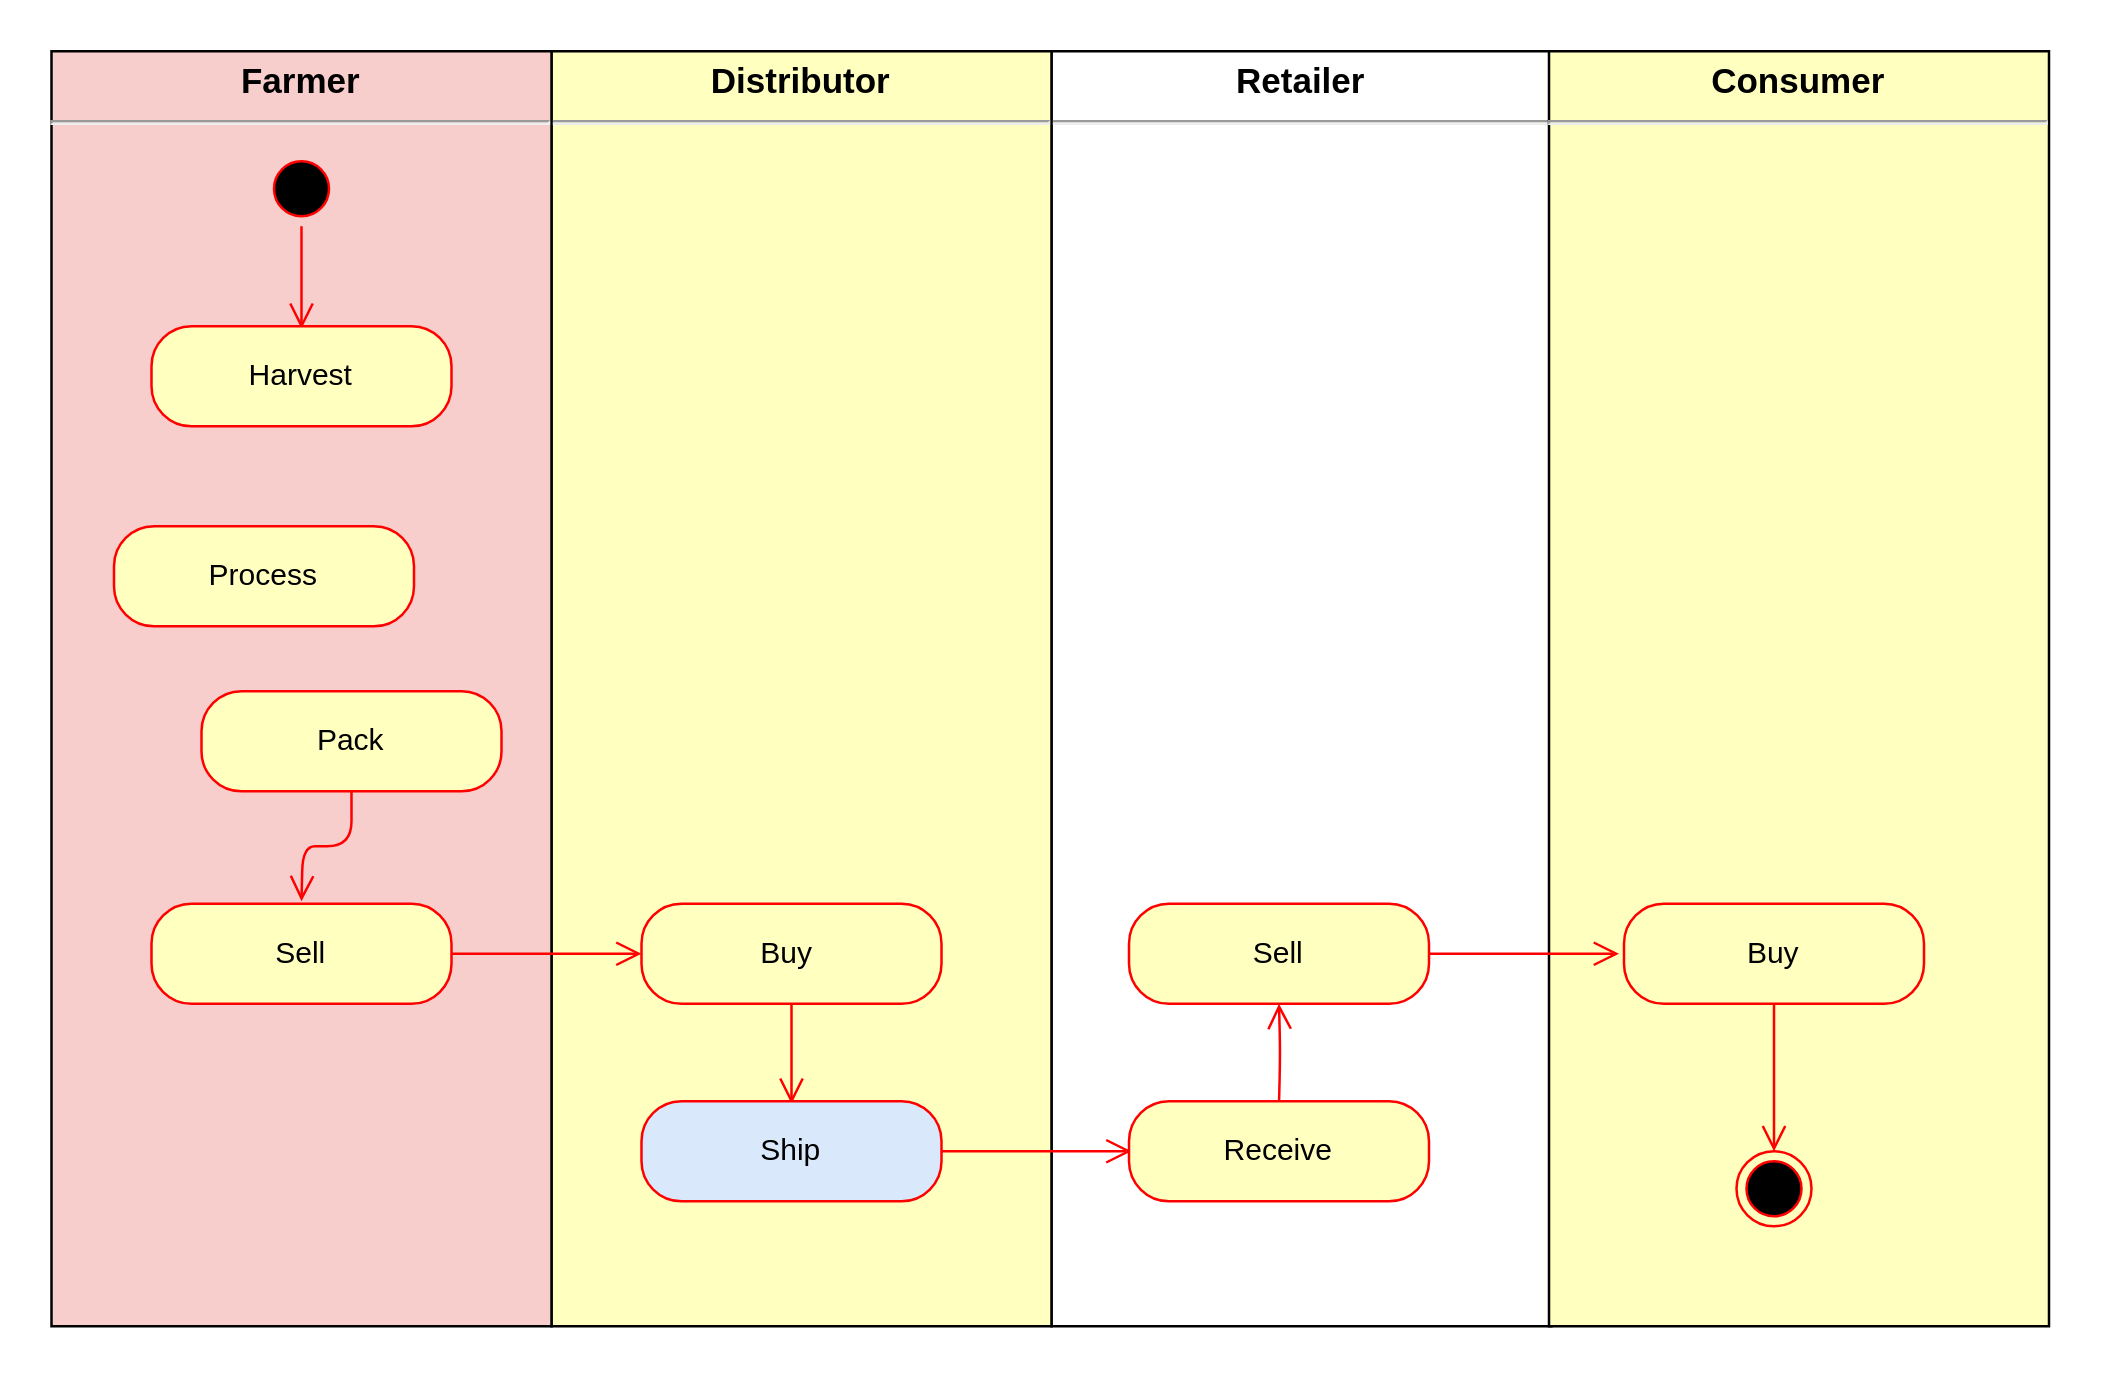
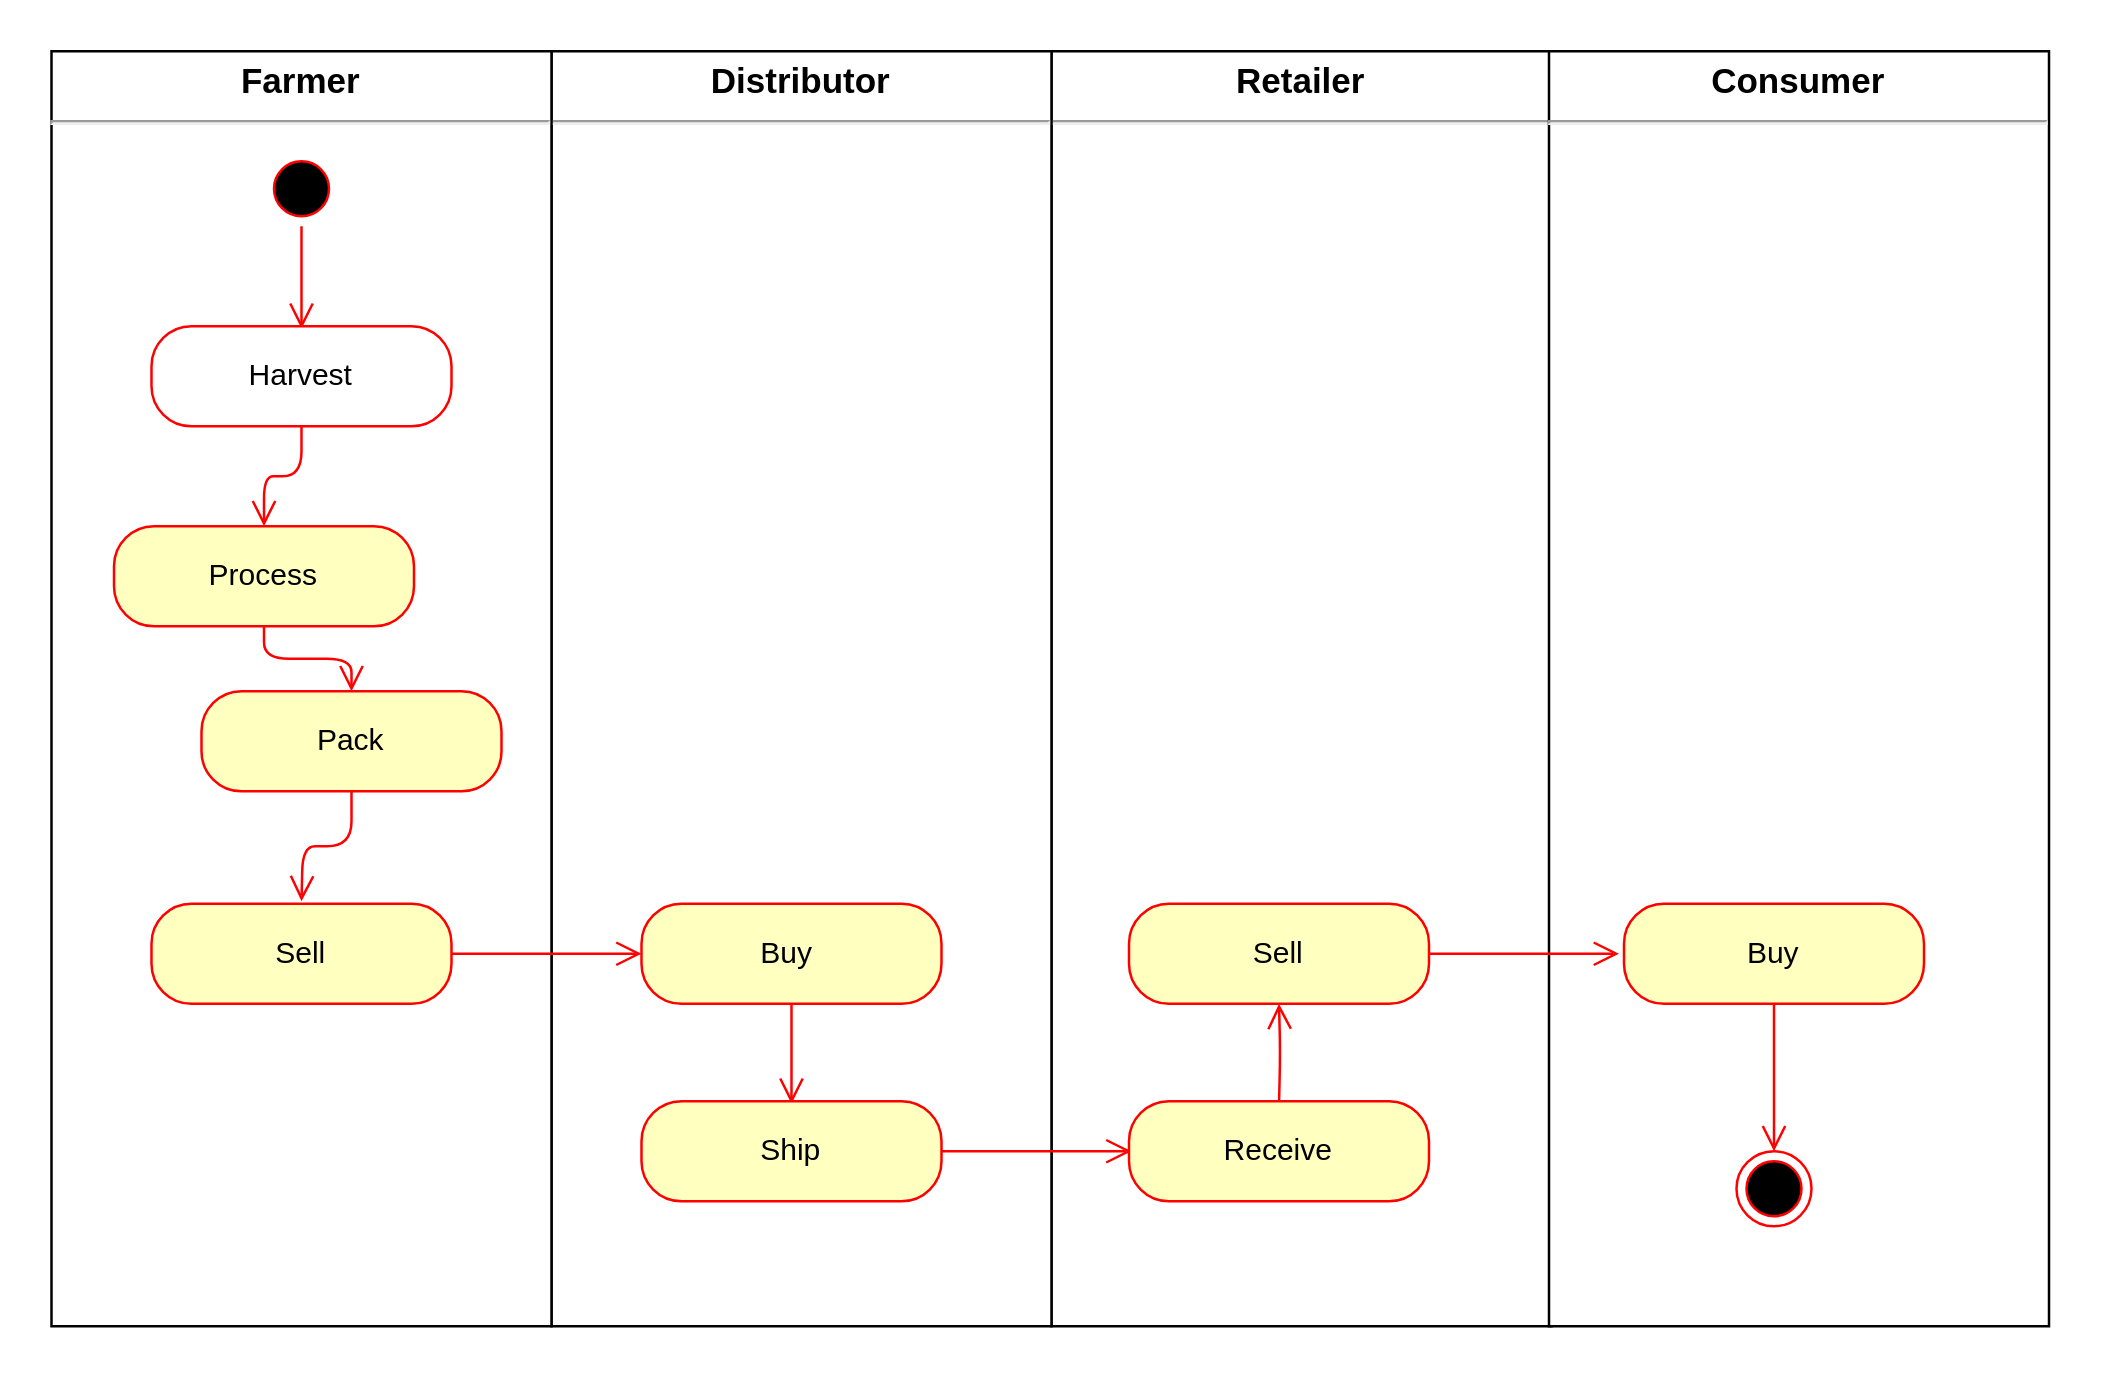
node "Harvest": fillcolor #ffffc0 -> #ffffff
edge "Harvest" -> "Process": added
edge "Process" -> "Pack": added
node "Farmer": fillcolor #f8cecc -> #ffffff
node "Distributor": fillcolor #ffffc0 -> #ffffff
node "Consumer": fillcolor #ffffc0 -> #ffffff
node "Ship": fillcolor #dae8fc -> #ffffc0
